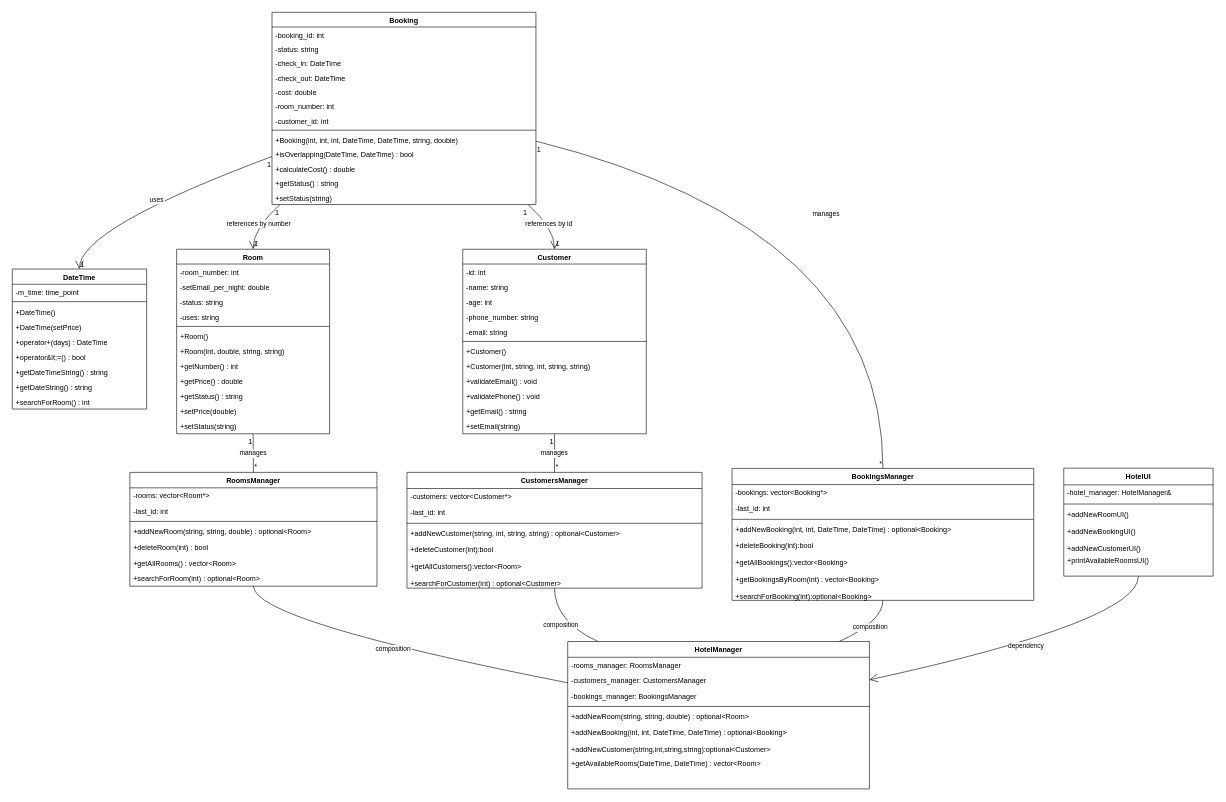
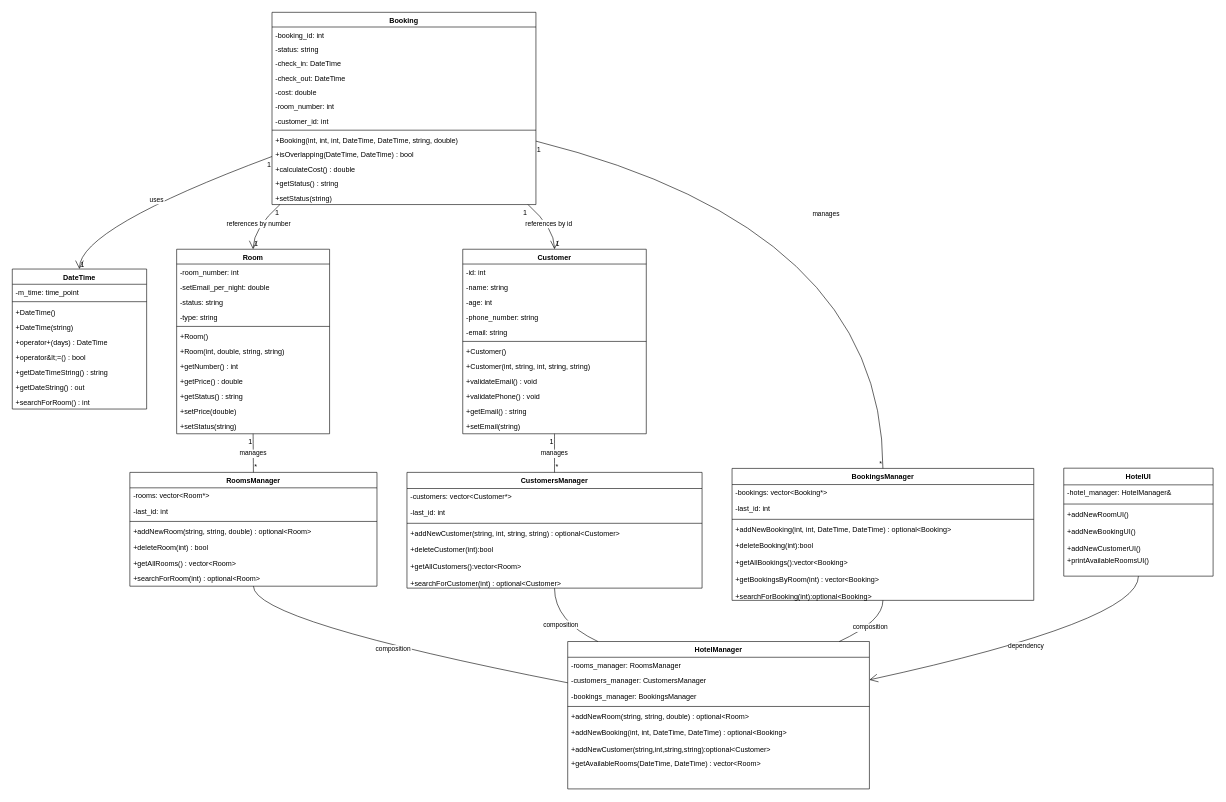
node "-uses: string": label "-uses: string" -> "-type: string"
node "+DateTime(setPrice)": label "+DateTime(setPrice)" -> "+DateTime(string)"
node "+getDateString() : string": label "+getDateString() : string" -> "+getDateString() : out"
